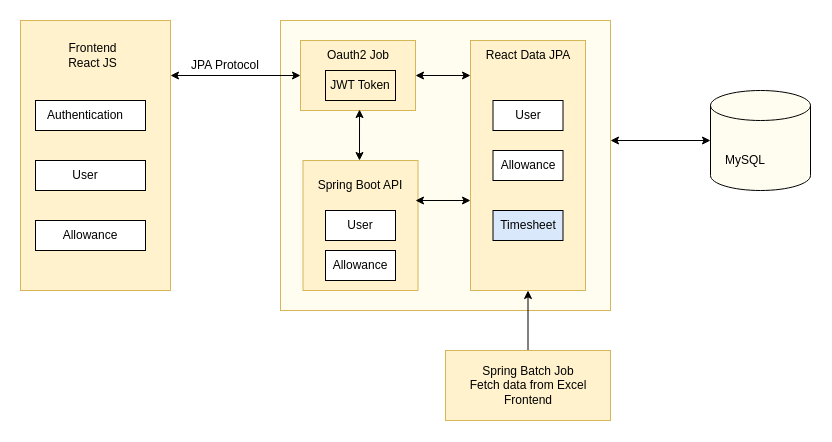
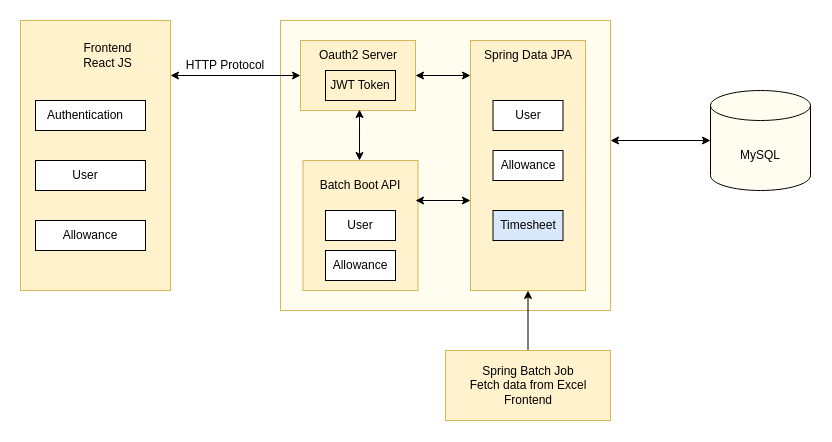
node "Frontend React JS": moved (93, 56) -> (108, 56)
node "Oauth2 Job": label "Oauth2 Job" -> "Oauth2 Server"
node "React Data JPA": label "React Data JPA" -> "Spring Data JPA"
node "JPA Protocol": label "JPA Protocol" -> "HTTP Protocol"
node "MySQL": moved (746, 161) -> (761, 156)
node "Spring Boot API": label "Spring Boot API" -> "Batch Boot API"
